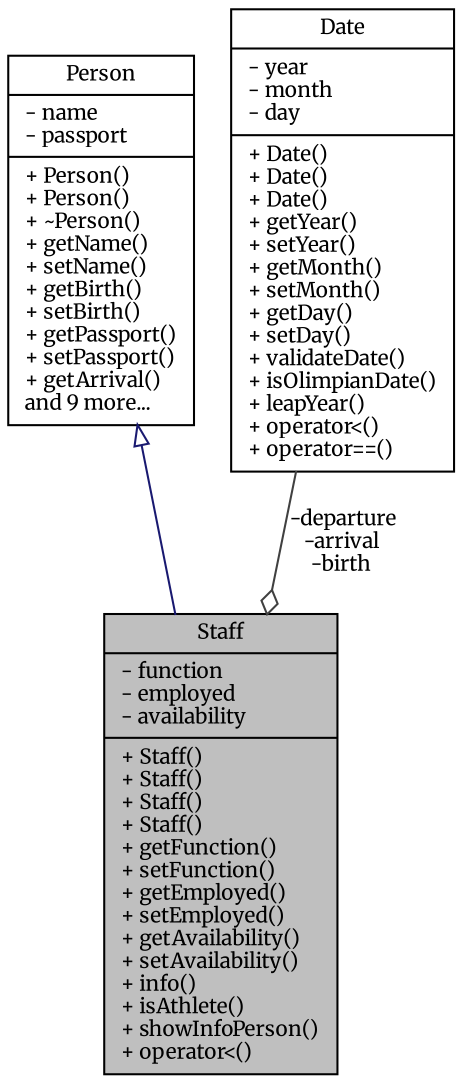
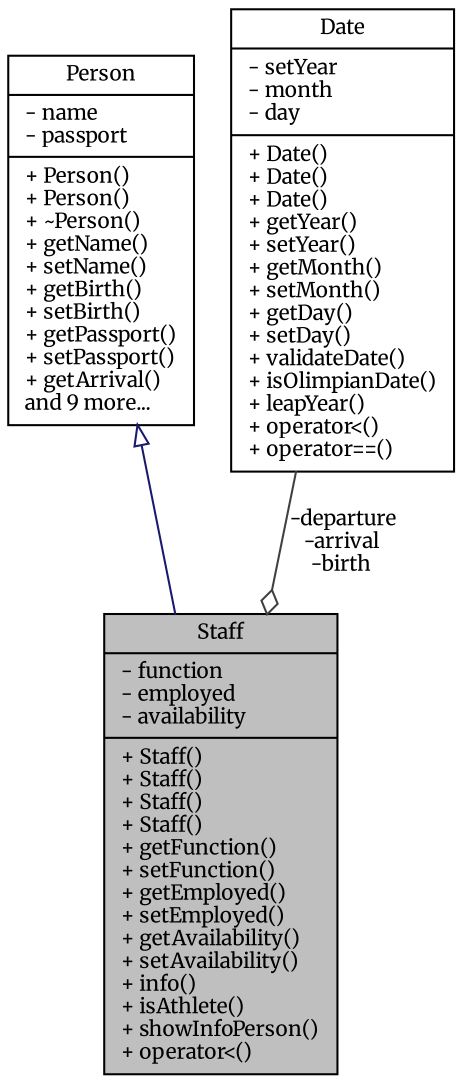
node "Date": text "- year" -> "- setYear"
